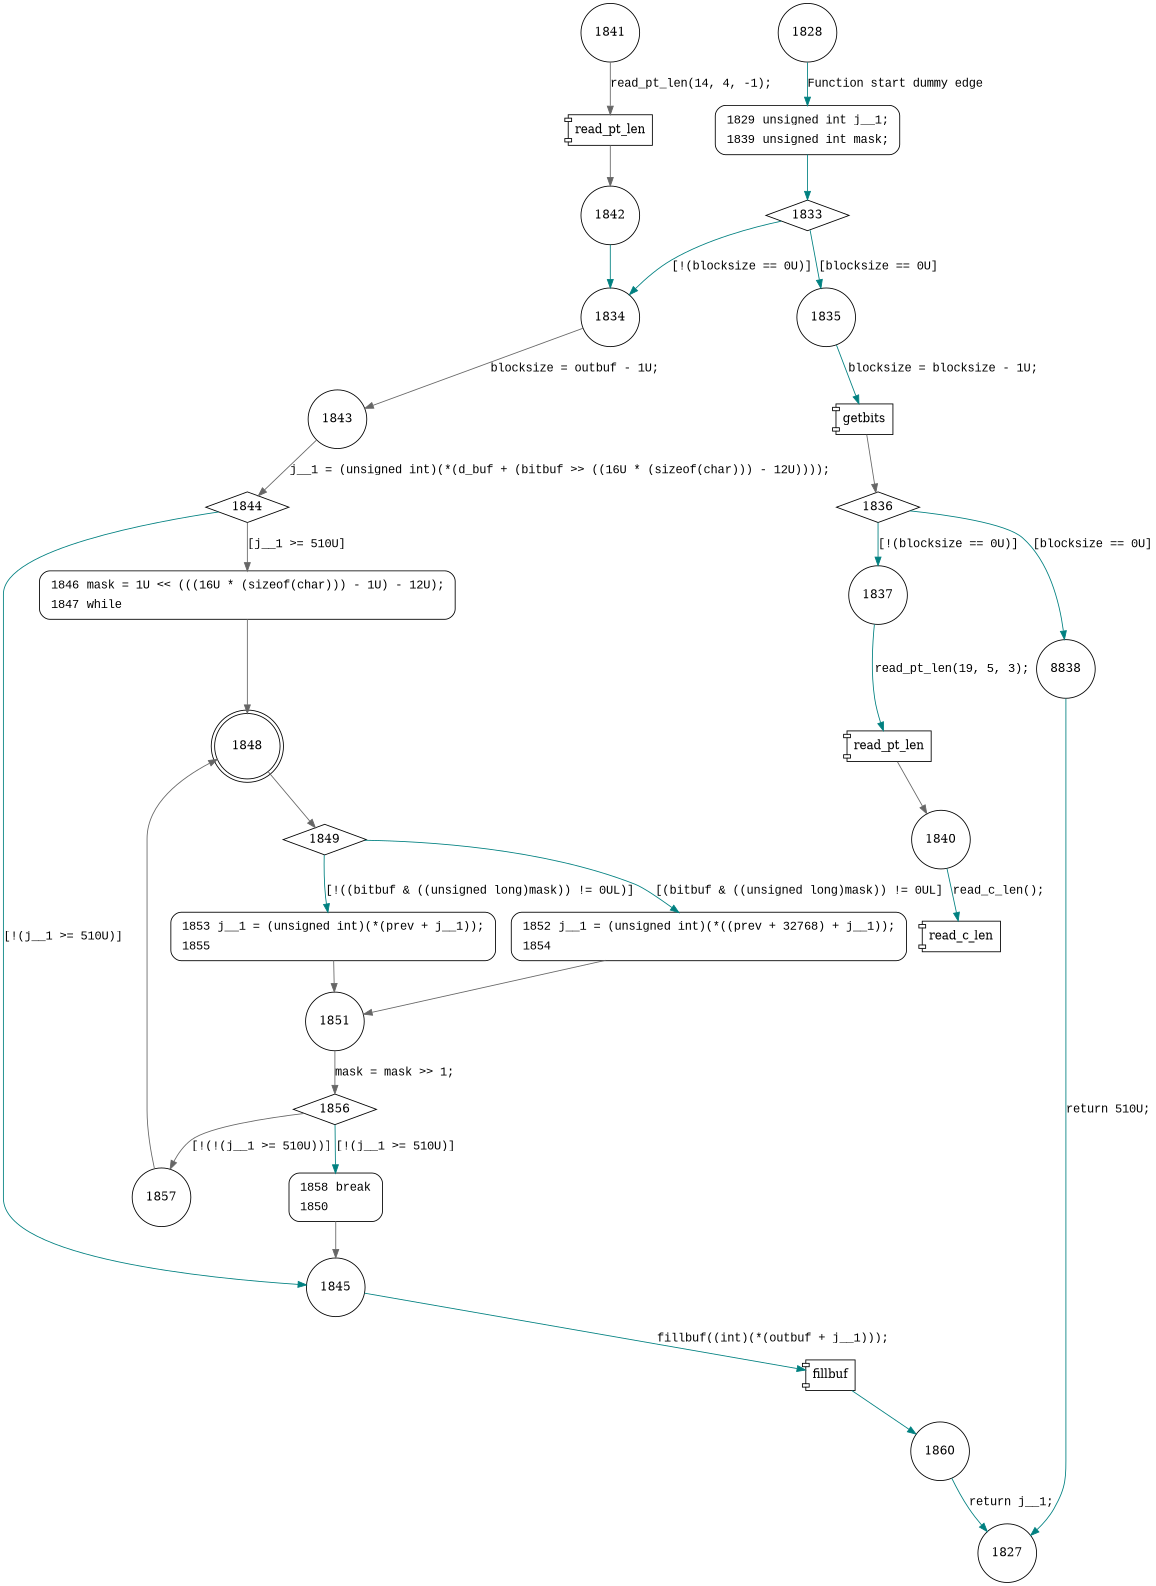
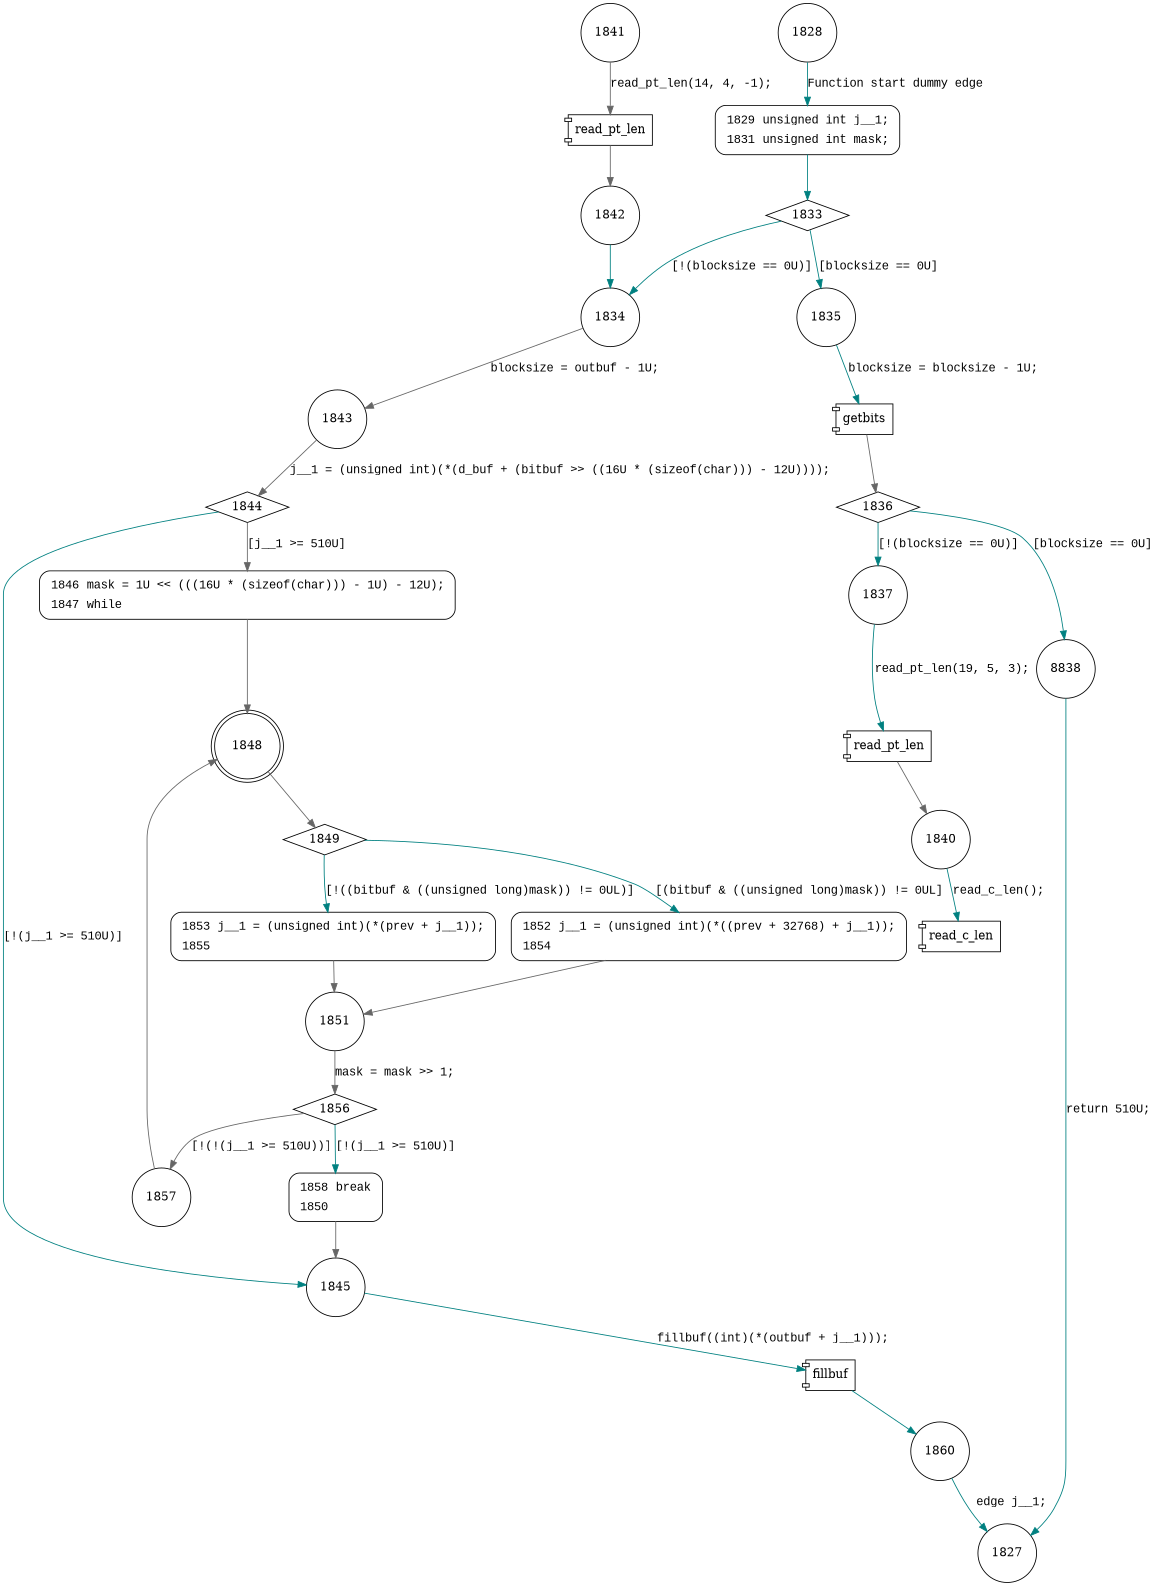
node "1829": text "1839" -> "1831"
edge "1860" -> "1827": label "return j__1;" -> "edge j__1;"
